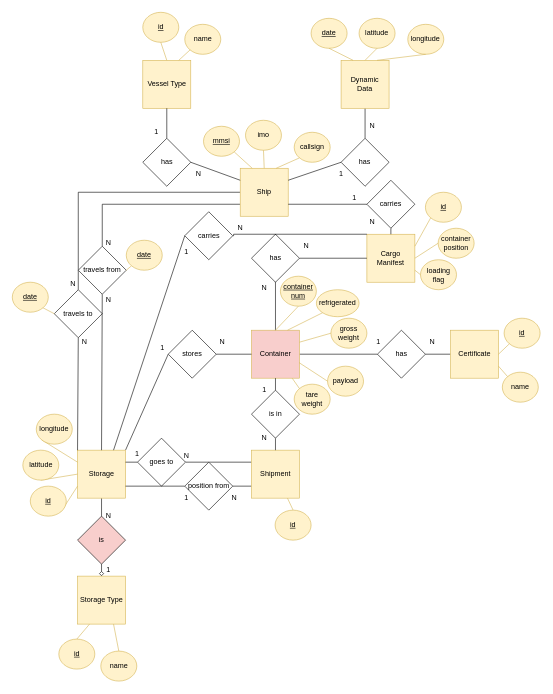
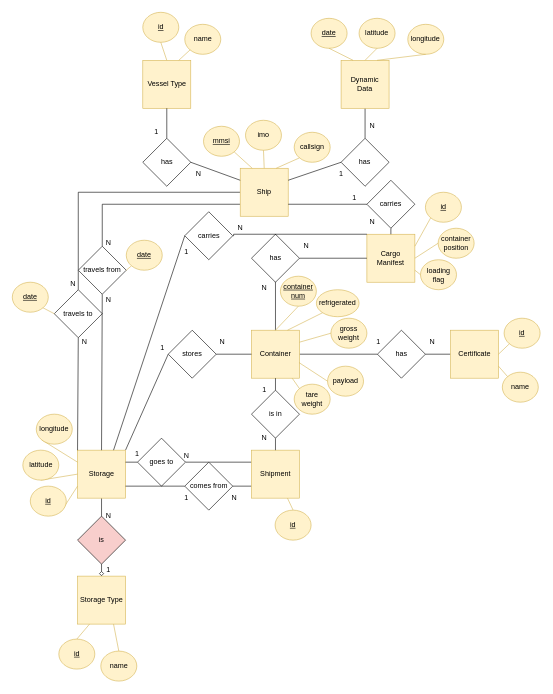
node "Container": fillcolor #f8cecc -> #fff2cc
node "position from": label "position from" -> "comes from"
